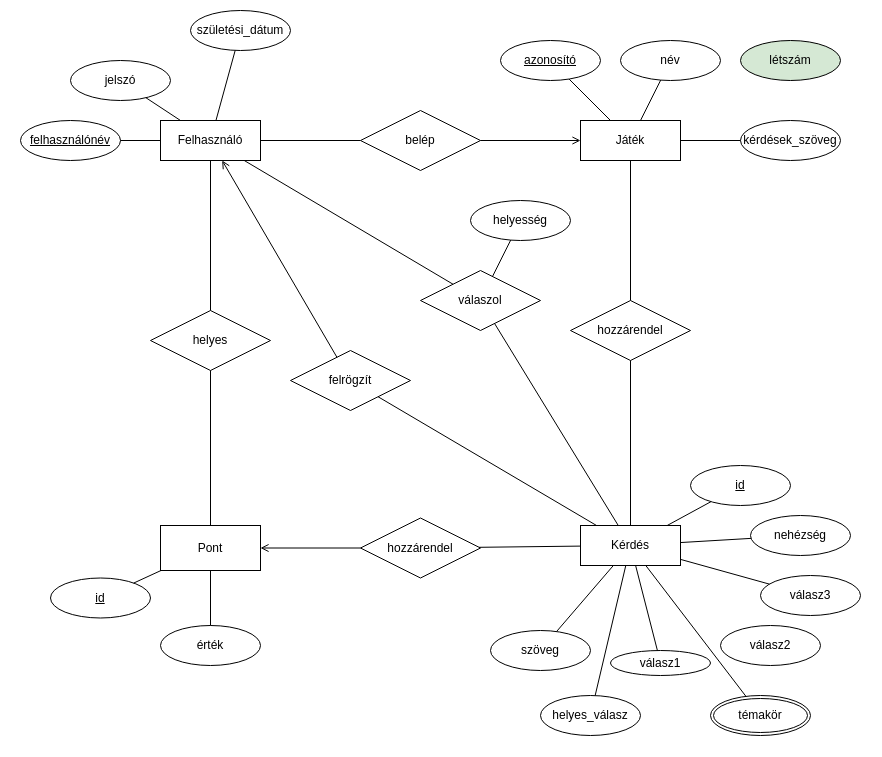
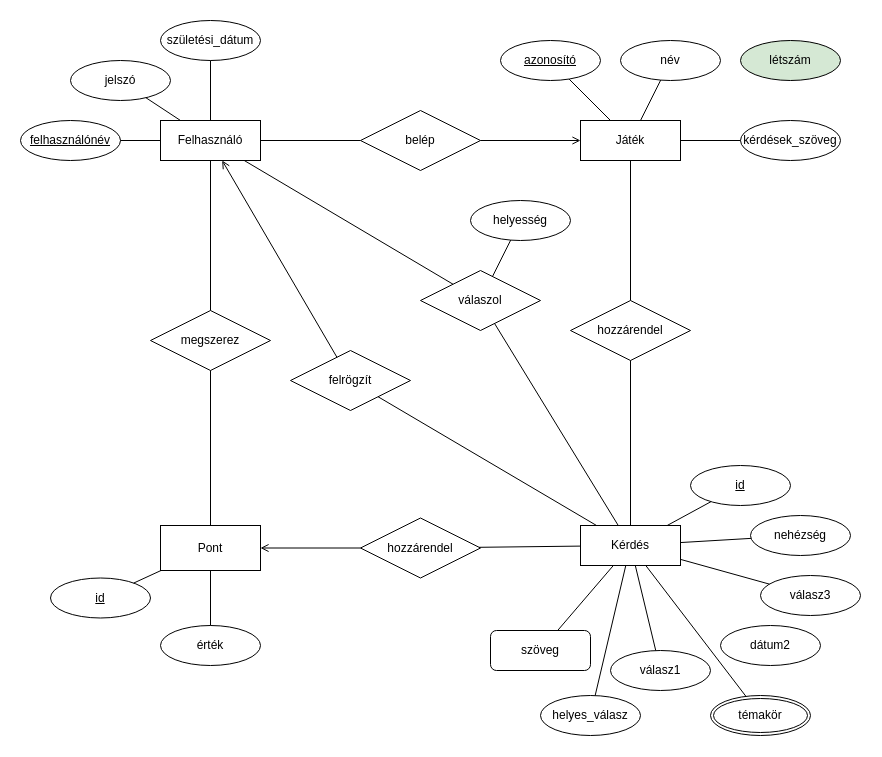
node "születési_dátum": moved (241, 31) -> (211, 41)
node "helyes": label "helyes" -> "megszerez"
node "válasz2": label "válasz2" -> "dátum2"
node "szöveg": shape ellipse -> rounded rectangle
node "válasz1": size 100x25 -> 100x40
